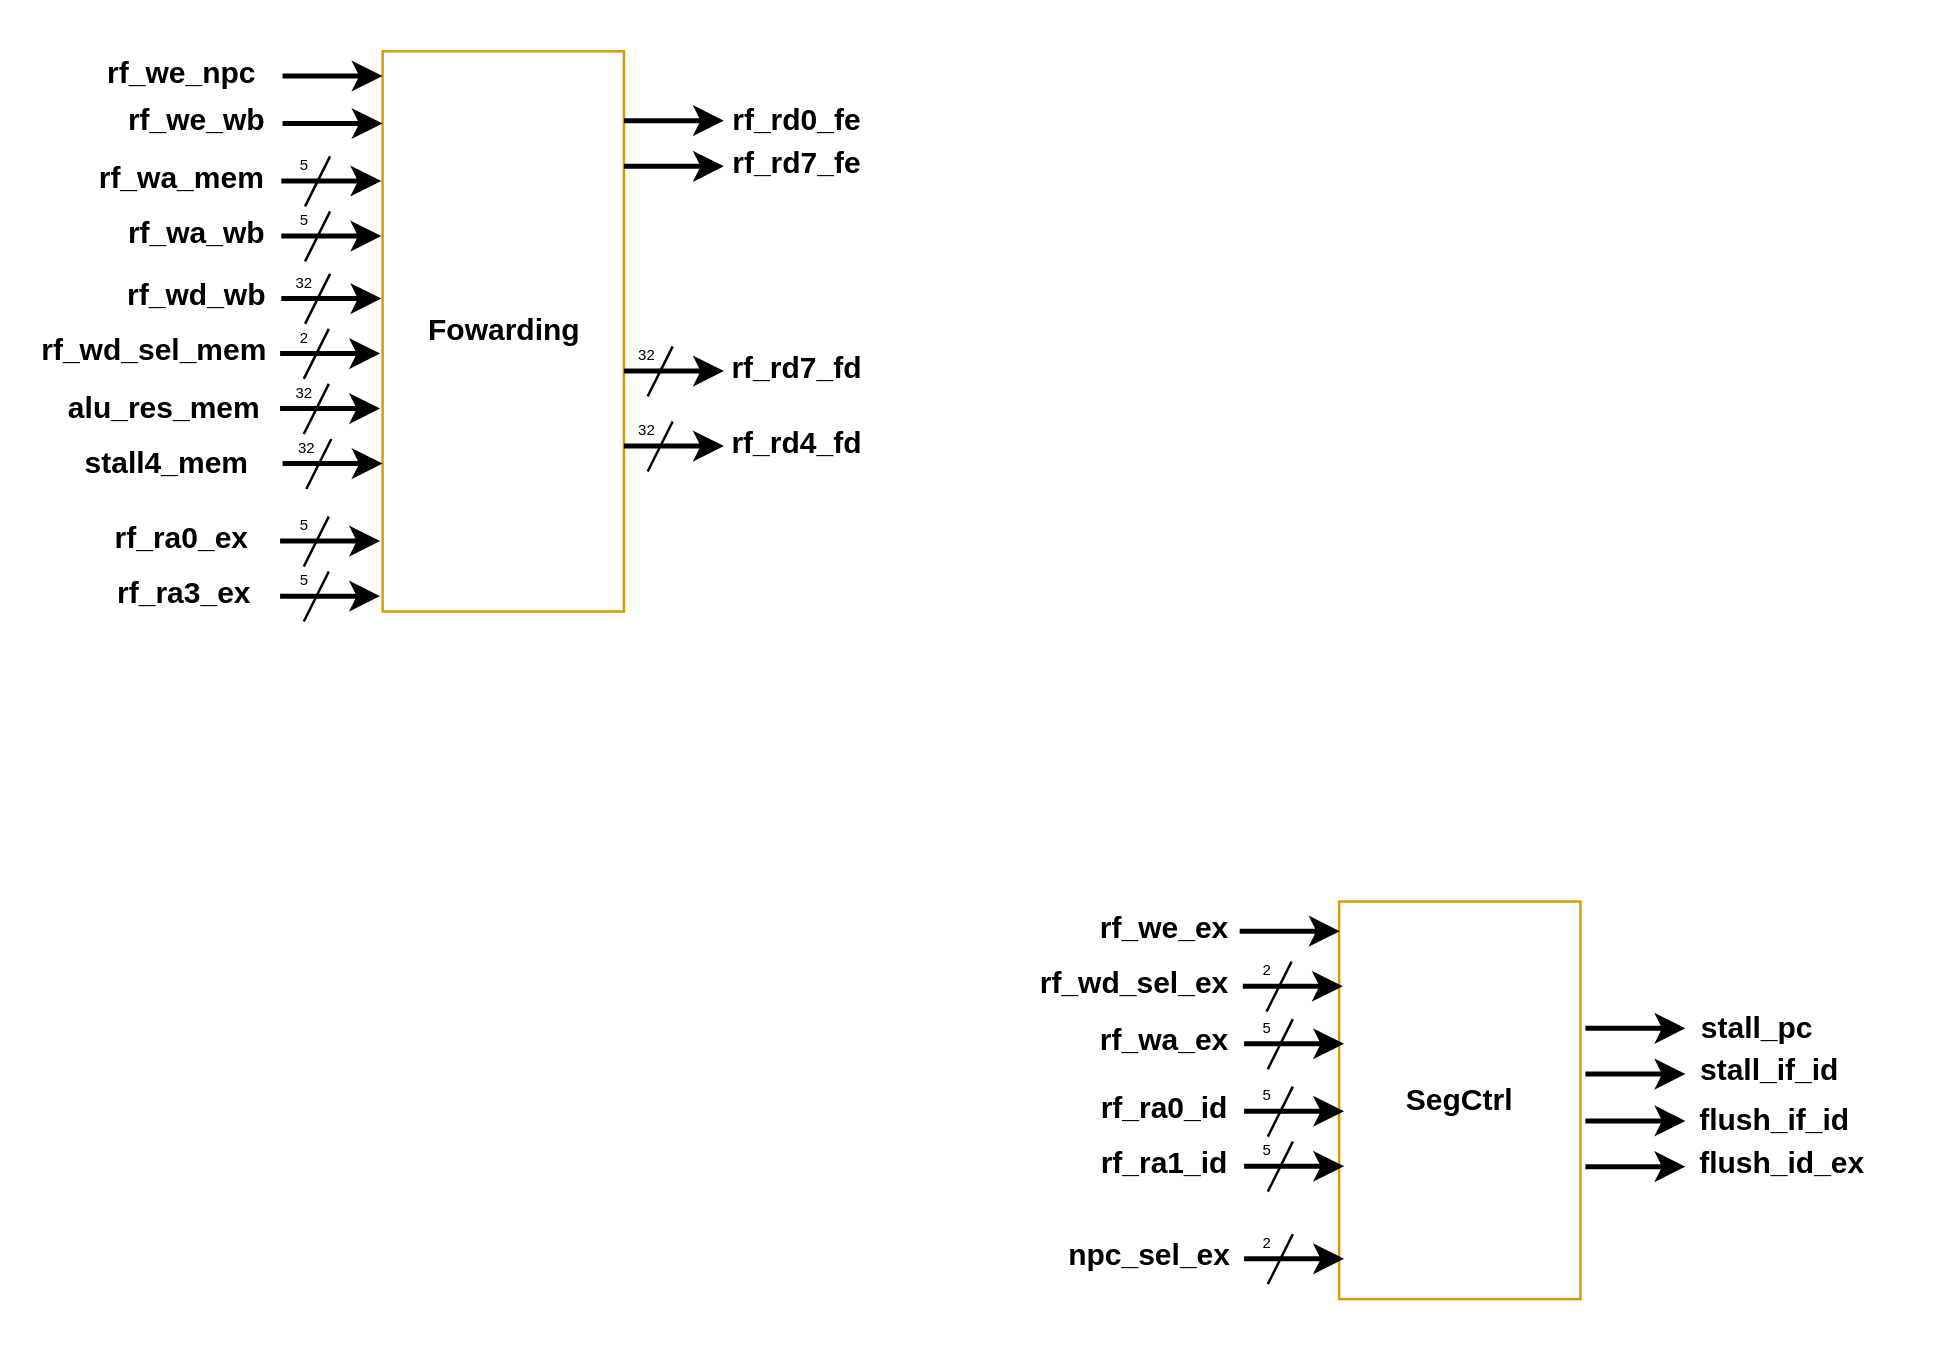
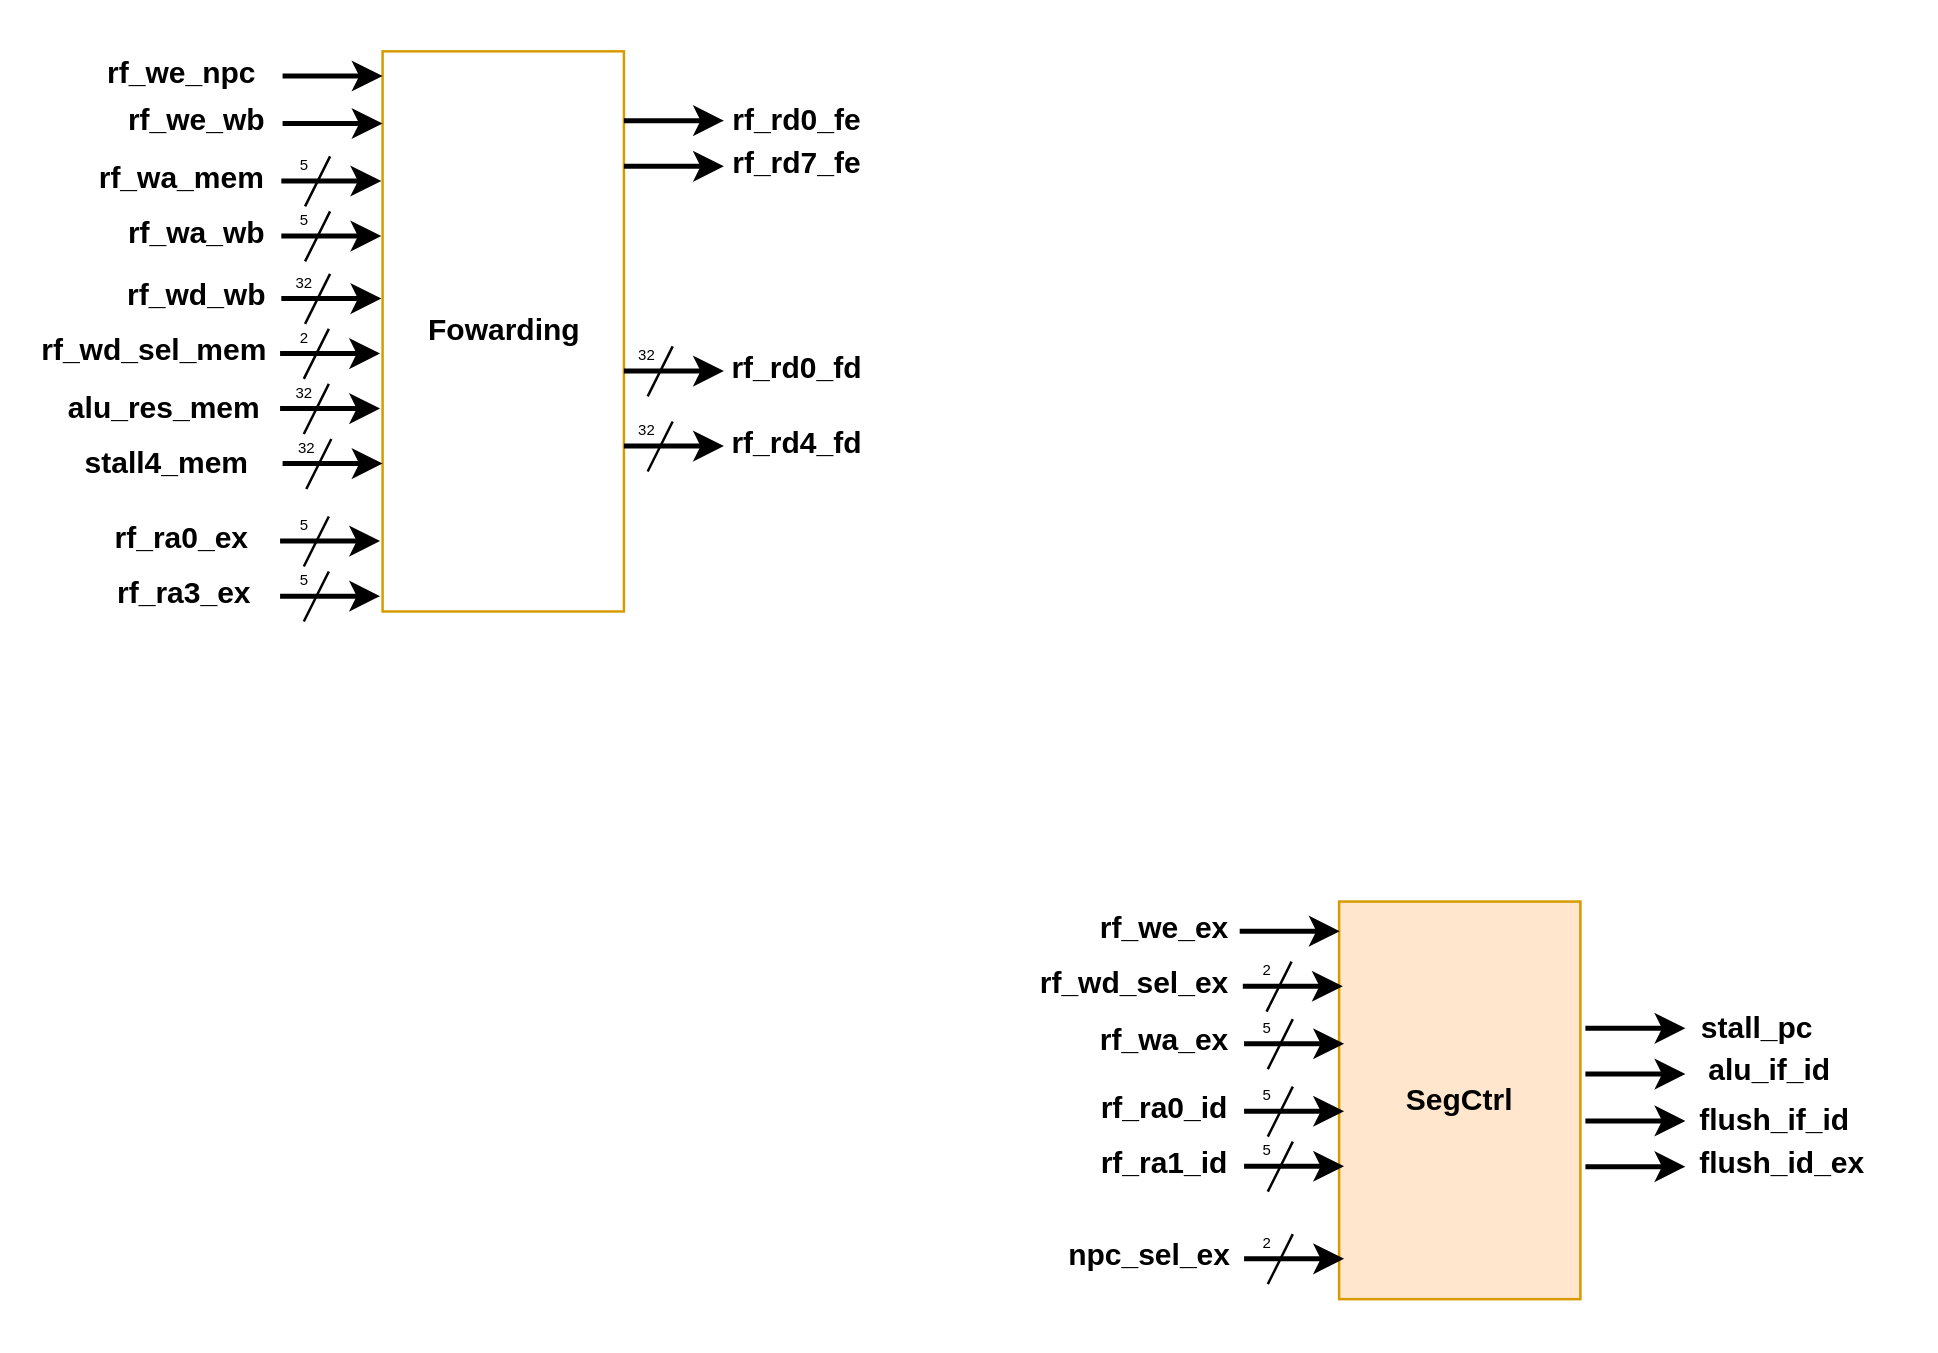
node "rf_rd7_fd": label "rf_rd7_fd" -> "rf_rd0_fd"
node "stall_if_id": label "stall_if_id" -> "alu_if_id"
node "SegCtrl": fillcolor #ffffff -> #ffe6cc
